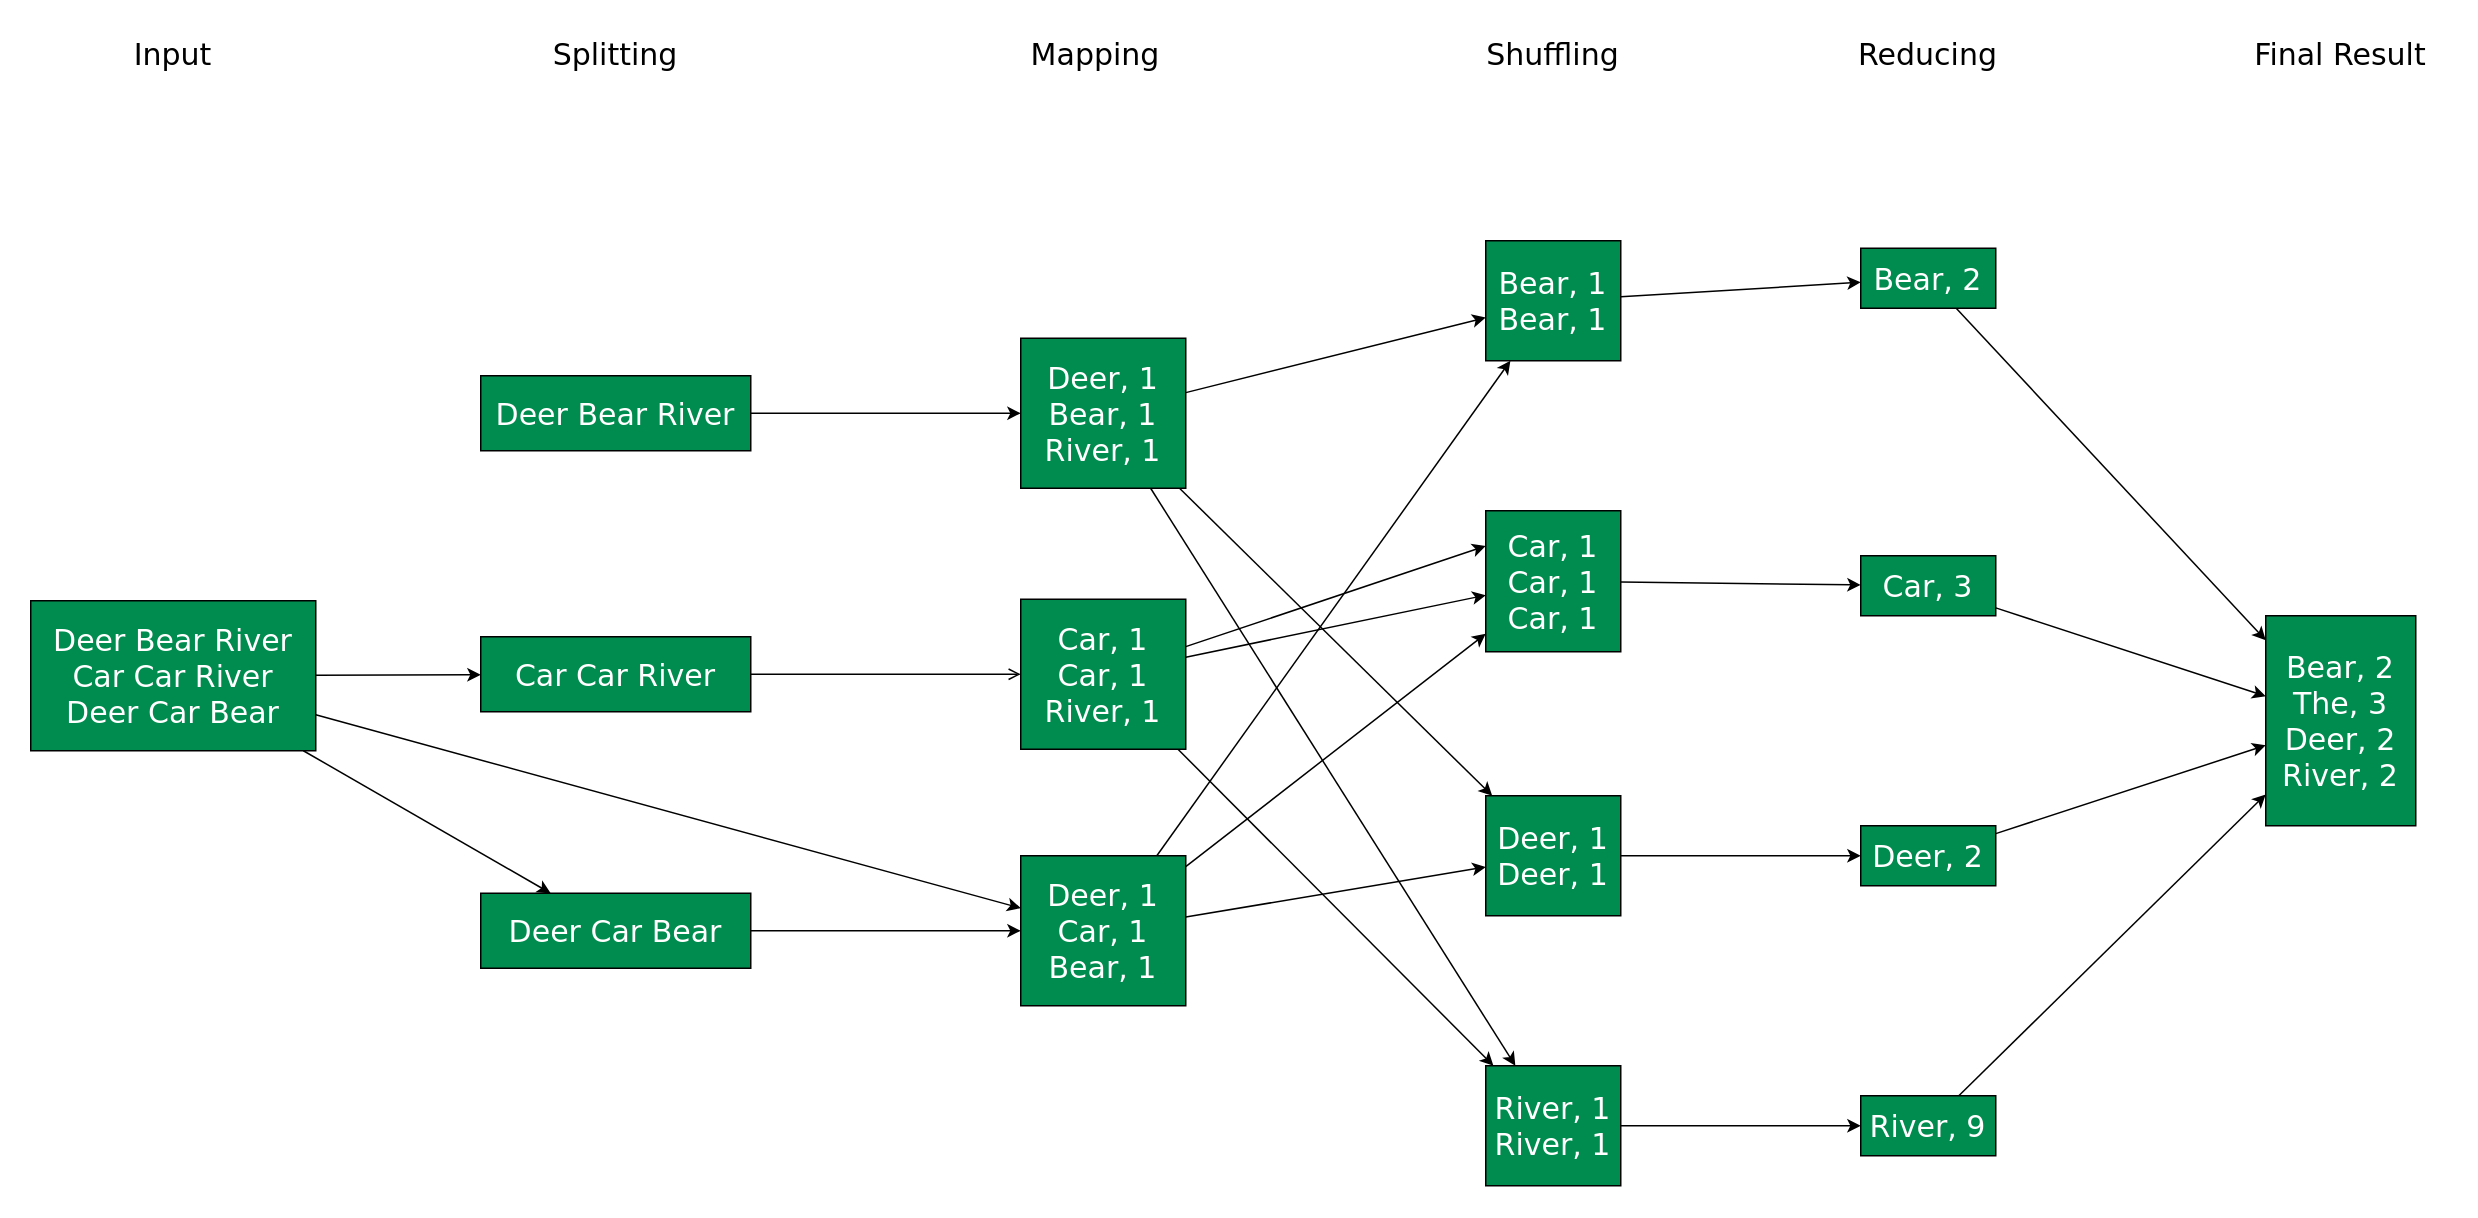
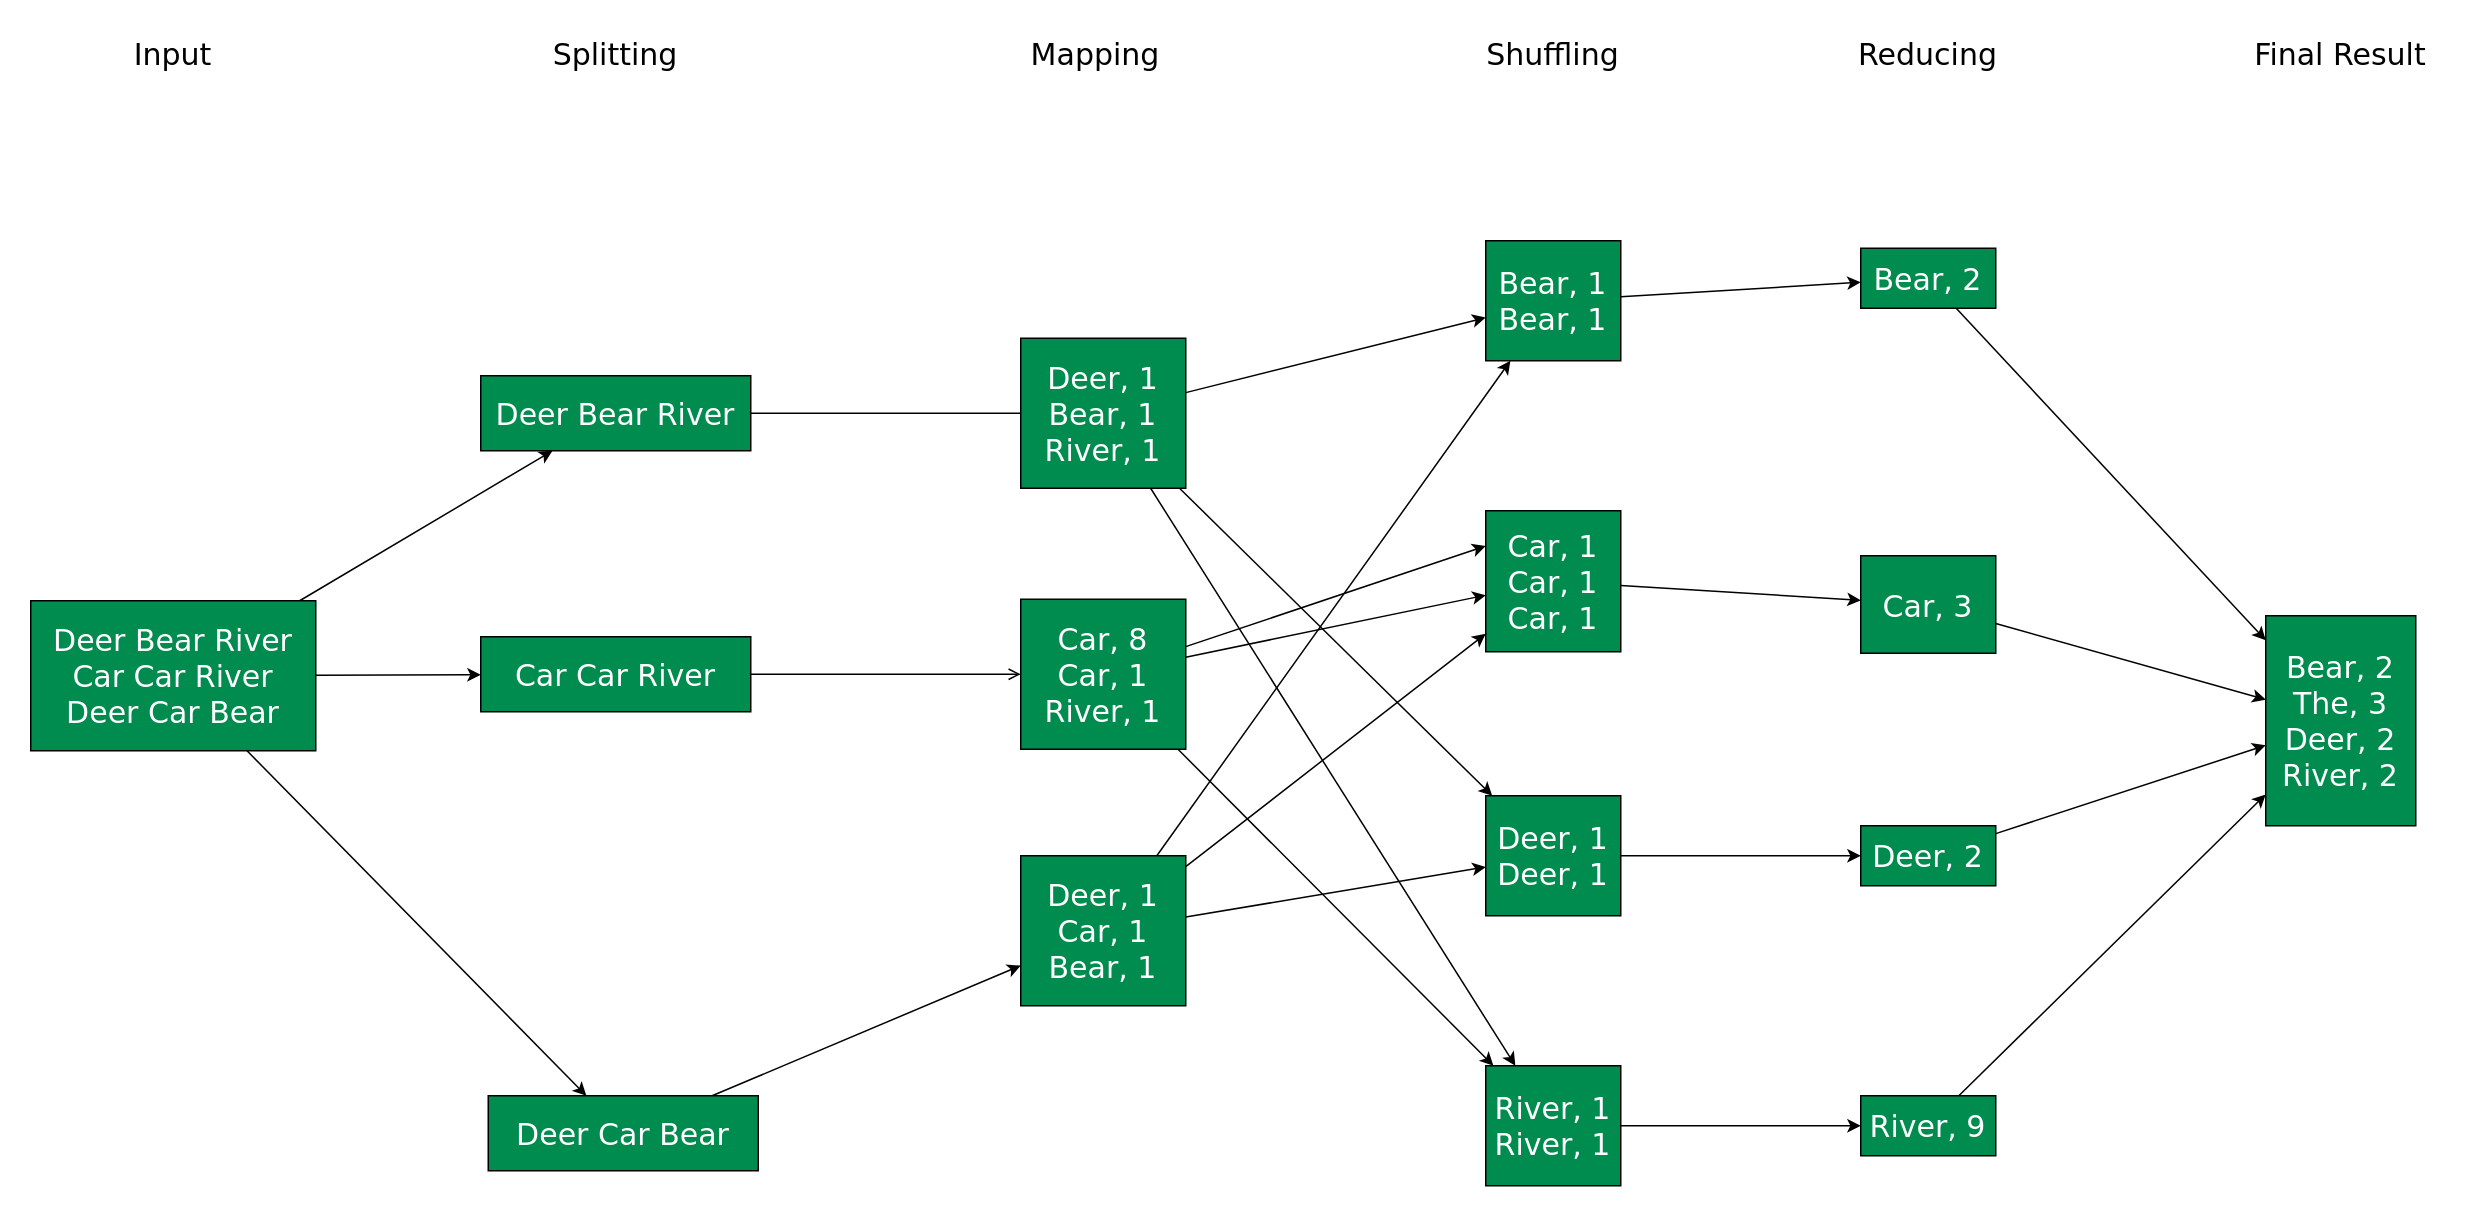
edge "Deer Bear River" -> "Deer, 1 Bear, 1 River, 1": arrowhead classic -> none
node "Car, 3": size 135x60 -> 135x98
node "Car, 1 Car, 1 River, 1": label "Car, 1 Car, 1 River, 1" -> "Car, 8 Car, 1 River, 1"
edge "Deer Bear River Car Car River Deer Car Bear" -> "Deer, 1 Car, 1 Bear, 1": now "Deer Bear River Car Car River Deer Car Bear" -> "Deer Bear River"
node "Deer Car Bear": moved (616, 931) -> (623, 1133)
